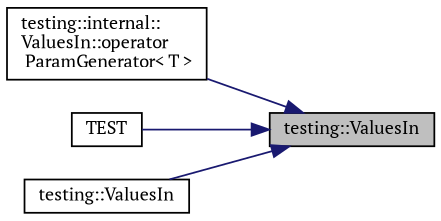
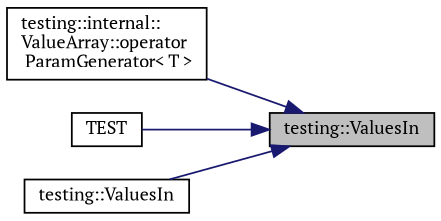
node "testing::internal:: ValuesIn::operator ParamGenerator< T >": label "testing::internal:: ValuesIn::operator ParamGenerator< T >" -> "testing::internal:: ValueArray::operator ParamGenerator< T >"
